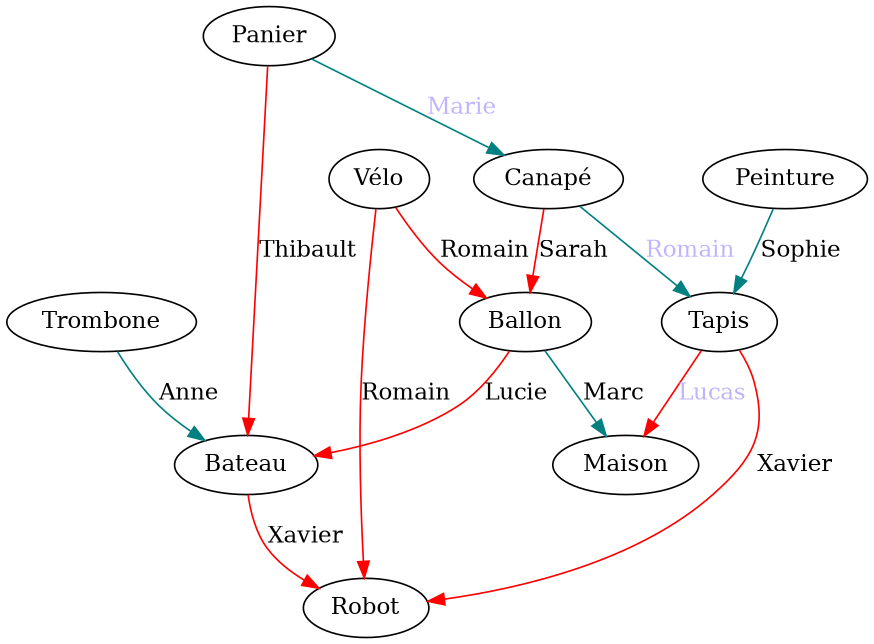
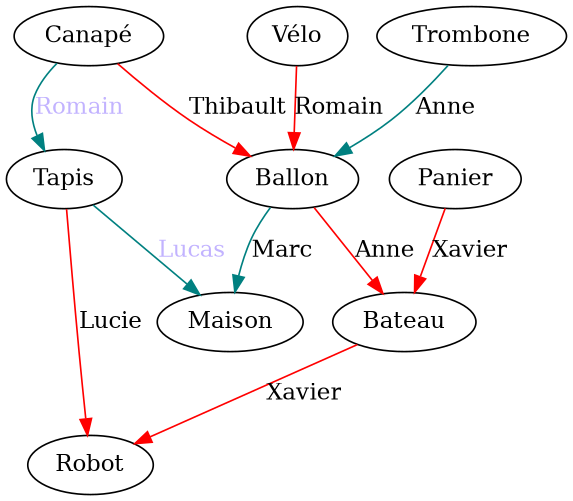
edge "Panier" -> "Canapé": removed, label "Marie"
node "Peinture": removed
edge "Panier" -> "Bateau": label "Thibault" -> "Xavier"
edge "Canapé" -> "Ballon": label "Sarah" -> "Thibault"
edge "Vélo" -> "Robot": removed, label "Romain"
edge "Tapis" -> "Maison": color red -> teal
edge "Ballon" -> "Bateau": label "Lucie" -> "Anne"
edge "Trombone" -> "Bateau": now "Trombone" -> "Ballon"
edge "Tapis" -> "Robot": label "Xavier" -> "Lucie"
